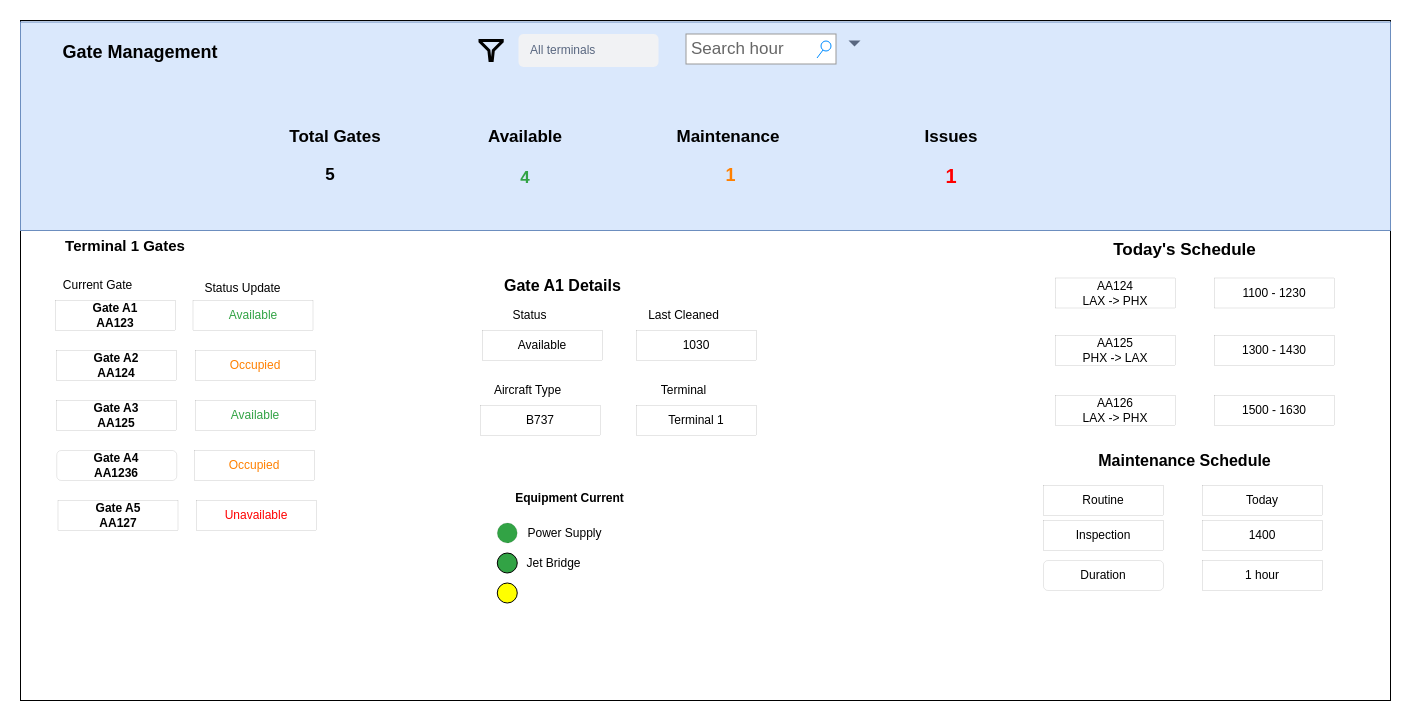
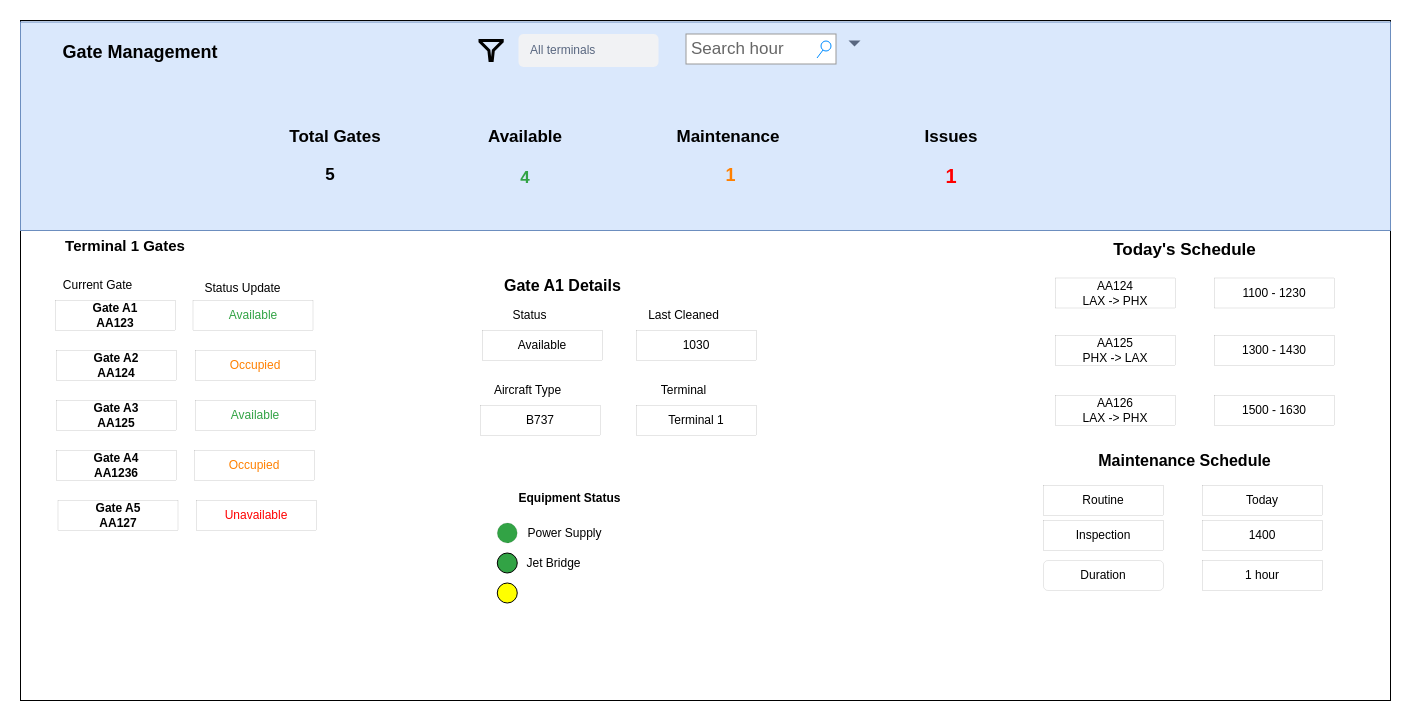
node "Gate A4 AA1236": shape rounded rectangle -> rectangle
node "Equipment Current": label "Equipment Current" -> "Equipment Status"
